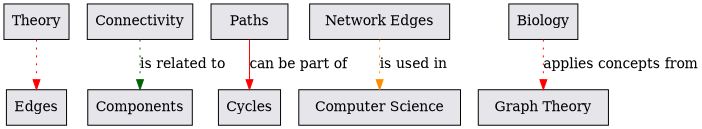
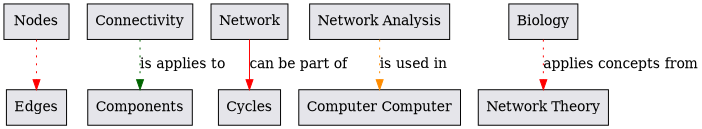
node "Theory": label "Theory" -> "Nodes"
node "Paths": label "Paths" -> "Network"
node "Network Edges": label "Network Edges" -> "Network Analysis"
edge "Connectivity" -> "Components": label "is related to" -> "is applies to"
node "Computer Science": label "Computer Science" -> "Computer Computer"
node "Graph Theory": label "Graph Theory" -> "Network Theory"
